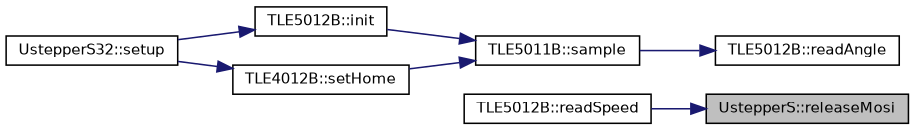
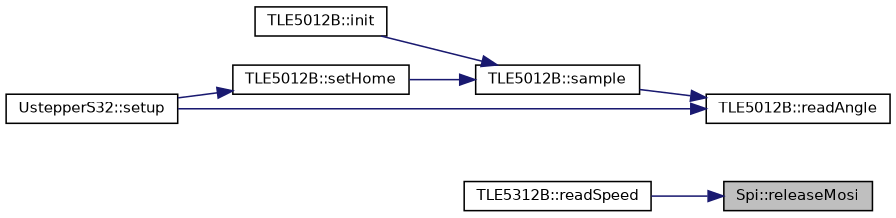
edge "UstepperS32::setup" -> "TLE5012B::init": now "UstepperS32::setup" -> "TLE5012B::readAngle"
node "TLE5011B::sample": label "TLE5011B::sample" -> "TLE5012B::sample"
node "TLE4012B::setHome": label "TLE4012B::setHome" -> "TLE5012B::setHome"
node "TLE5012B::readSpeed": label "TLE5012B::readSpeed" -> "TLE5312B::readSpeed"
node "UstepperS::releaseMosi": label "UstepperS::releaseMosi" -> "Spi::releaseMosi"
